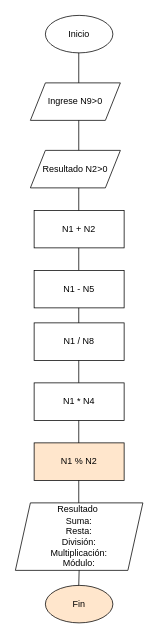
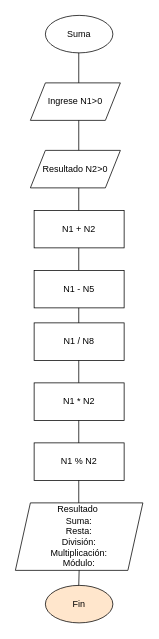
node "Inicio": label "Inicio" -> "Suma"
node "Ingrese N9>0": label "Ingrese N9>0" -> "Ingrese N1>0"
node "N1 * N4": label "N1 * N4" -> "N1 * N2"
node "N1 % N2": fillcolor #ffe6cc -> #ffffff
